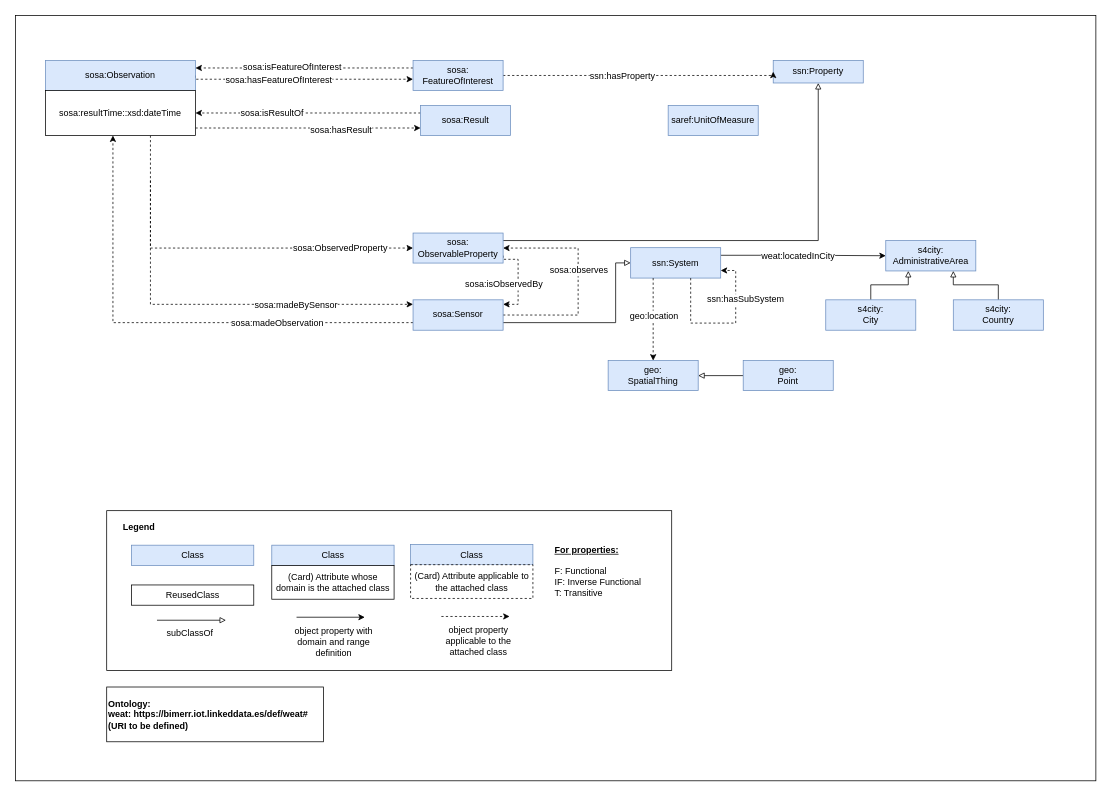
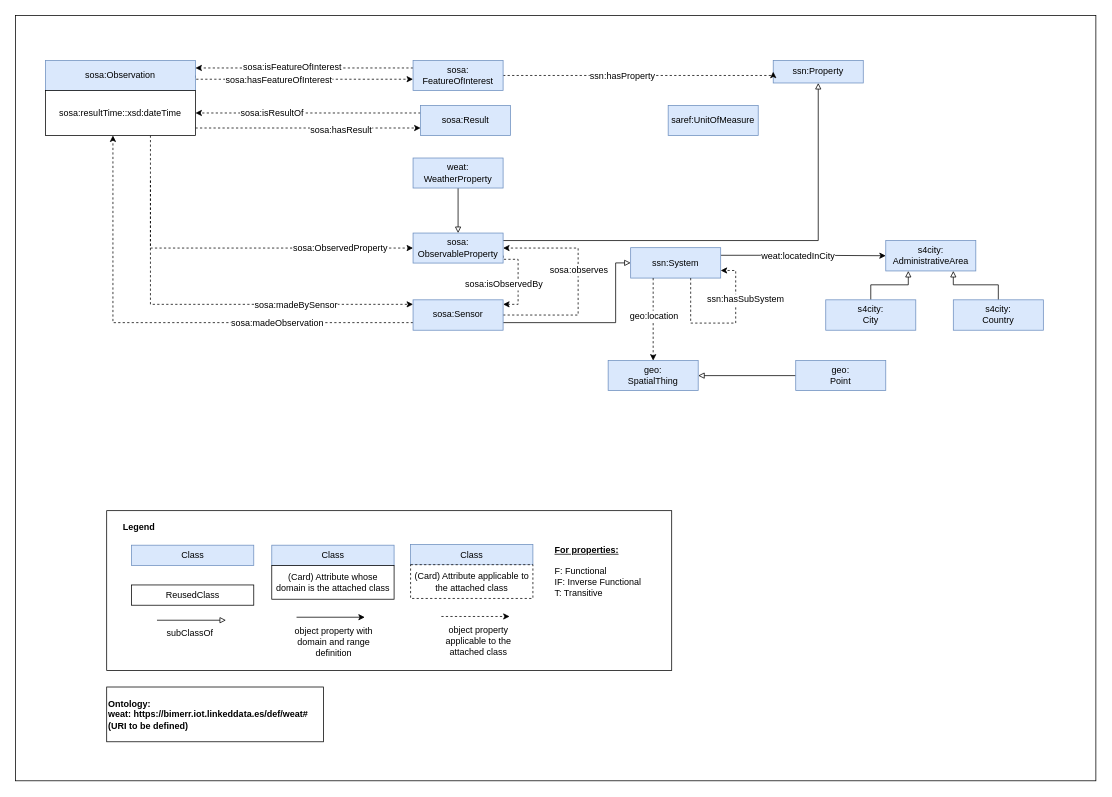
node "weat: WeatherProperty": added
edge "weat: WeatherProperty" -> "sosa: ObservableProperty": added
node "geo: Point": moved (788, 375) -> (840, 375)
